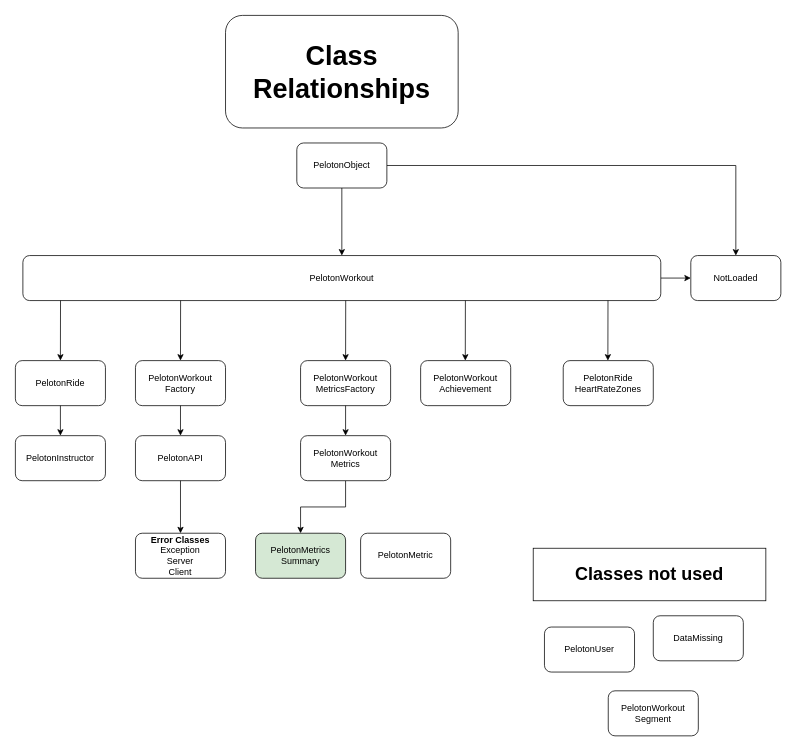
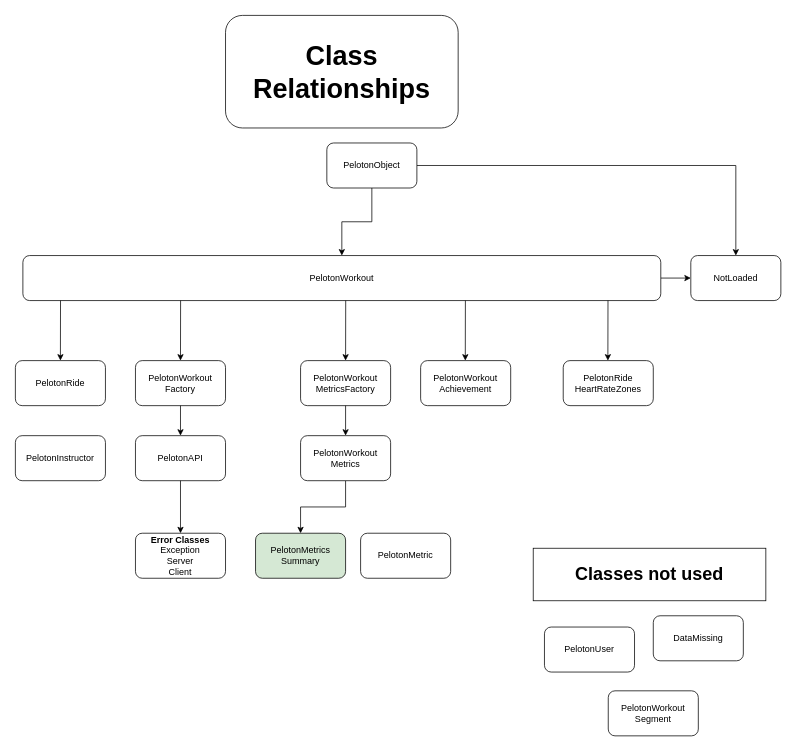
node "PelotonObject": moved (342, 165) -> (372, 165)
edge "PelotonRide" -> "PelotonInstructor": removed
